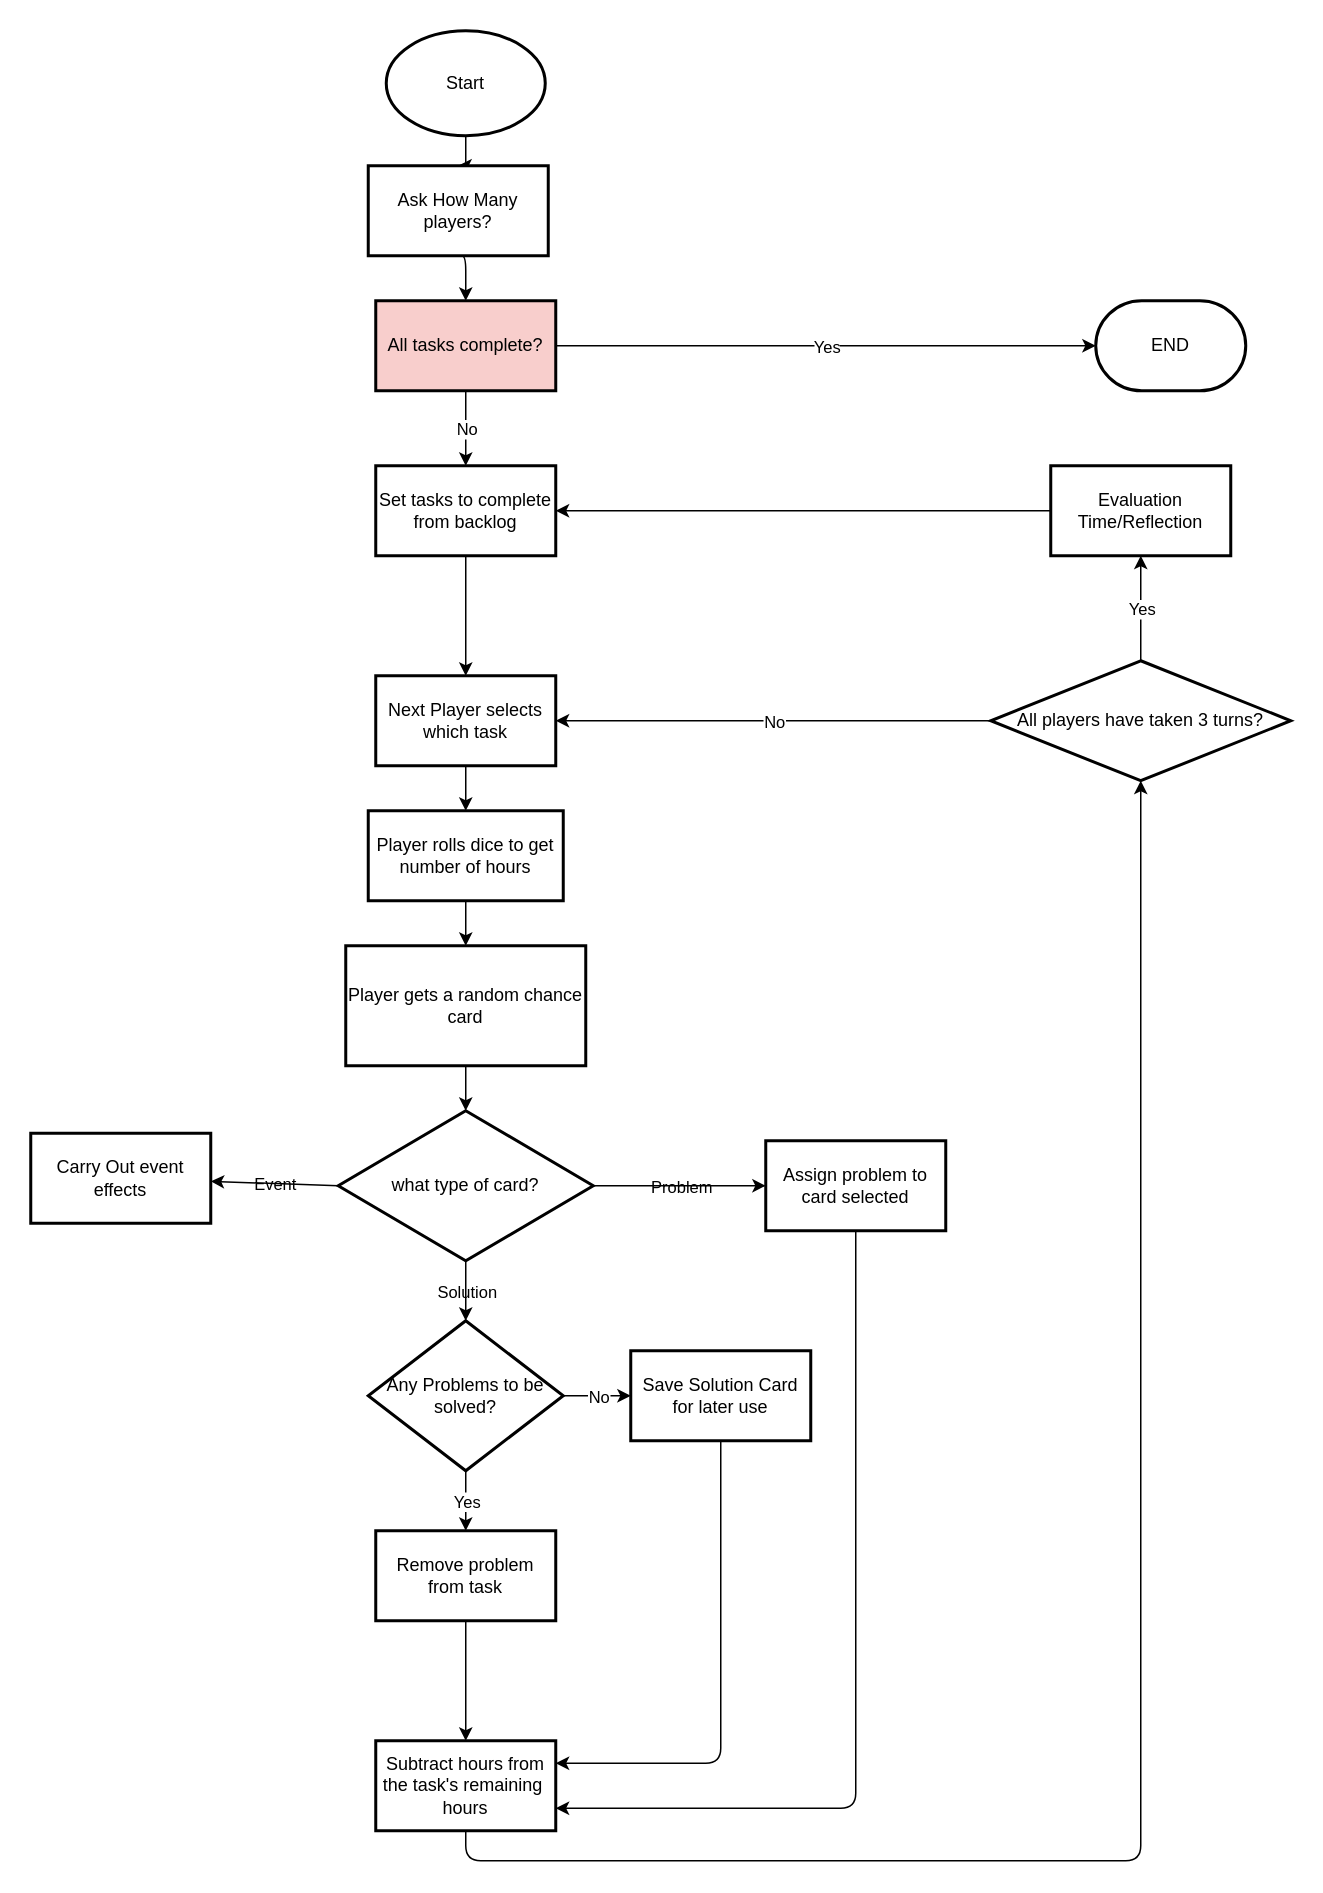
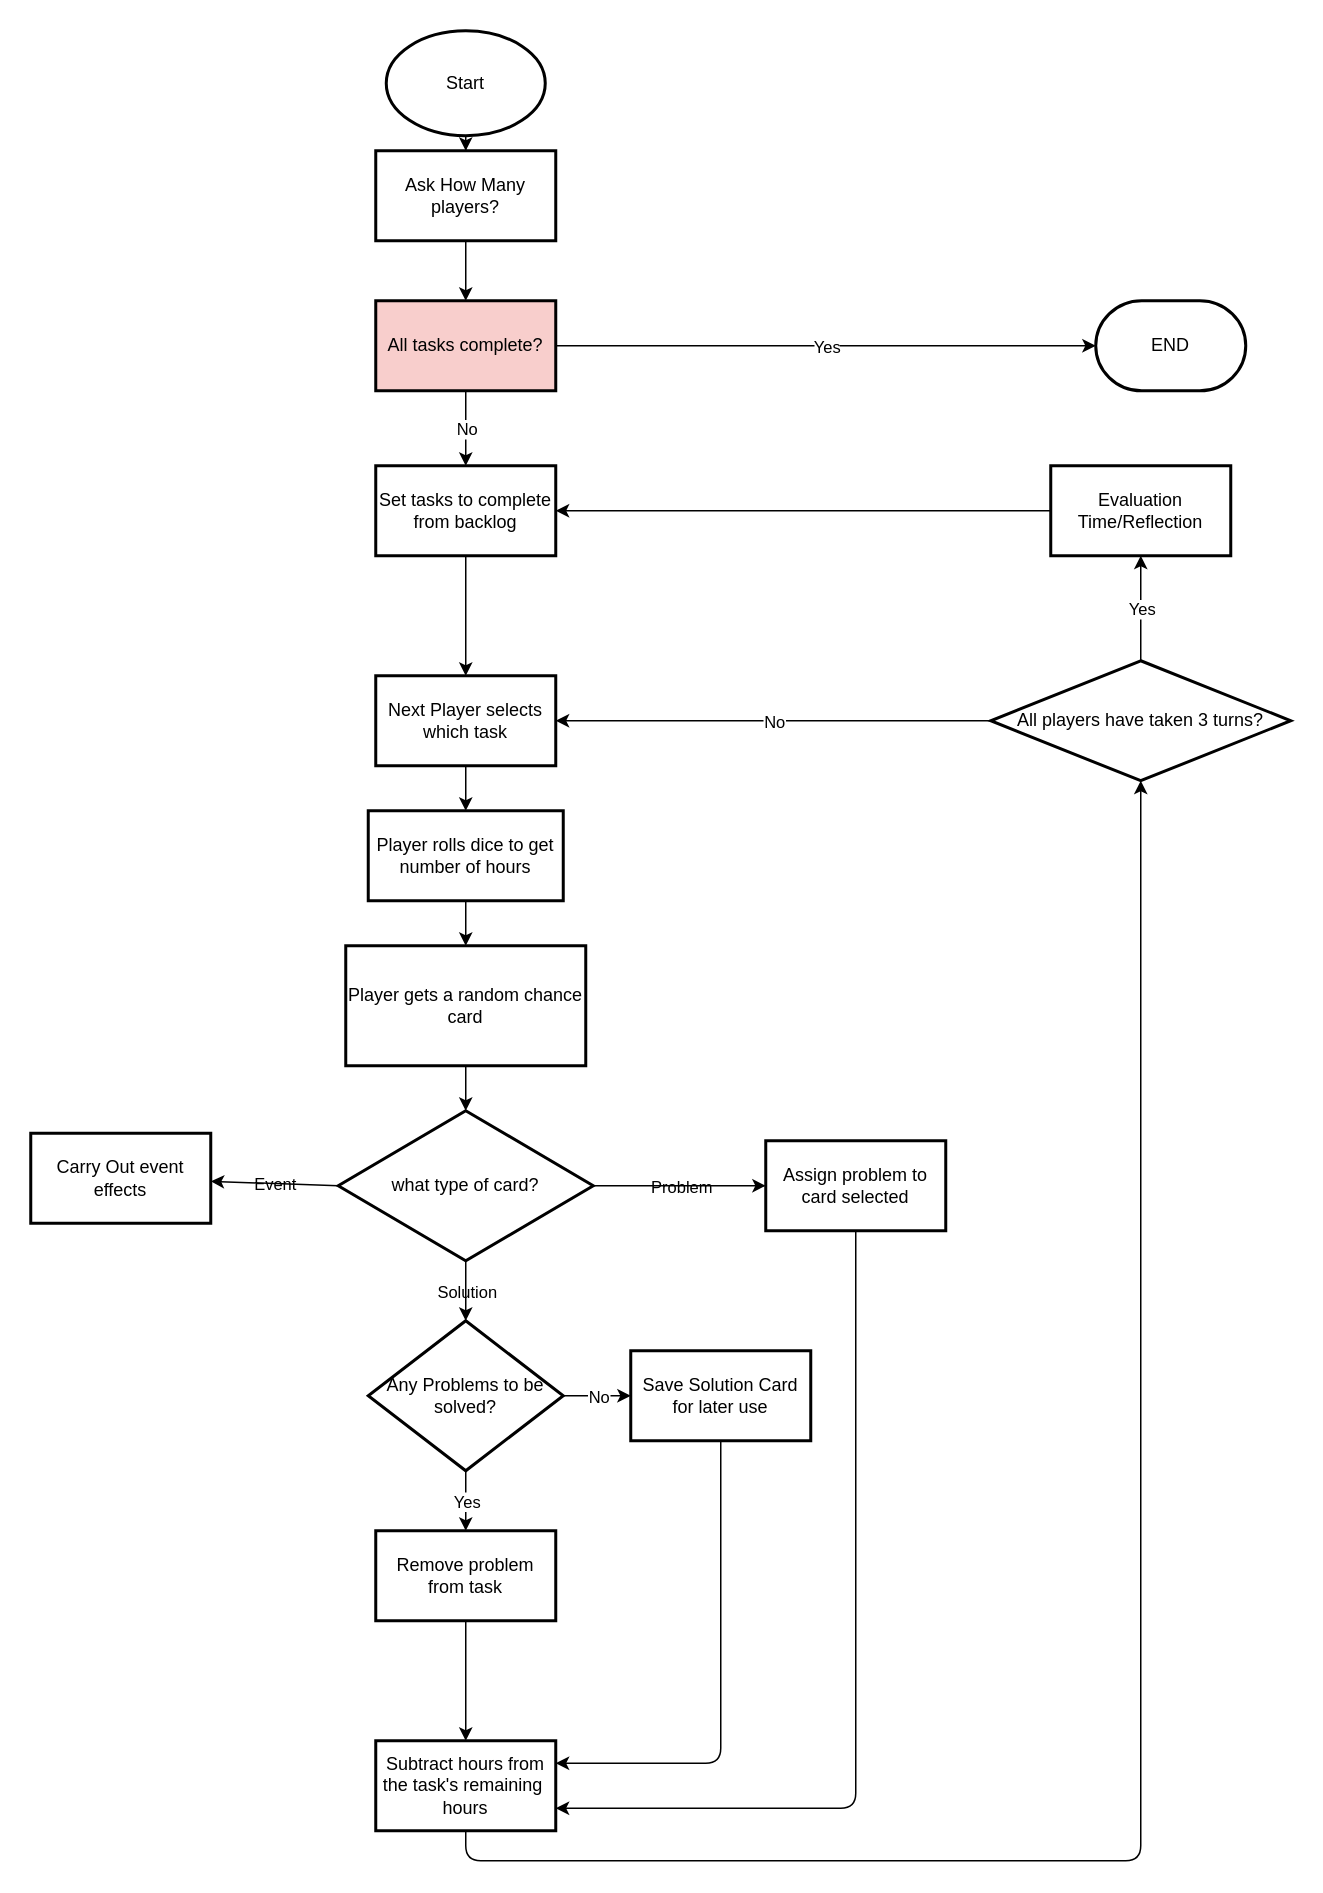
node "Ask How Many players?": moved (458, 211) -> (466, 196)
